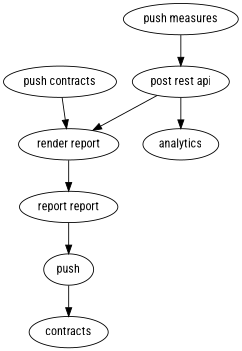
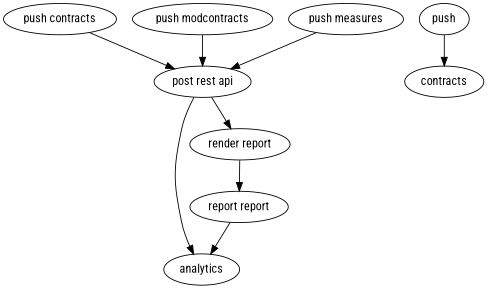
node "push modcontracts": added
edge "push contracts" -> "render report": now "push contracts" -> "post rest api"
edge "report report" -> "push": now "report report" -> "analytics"
